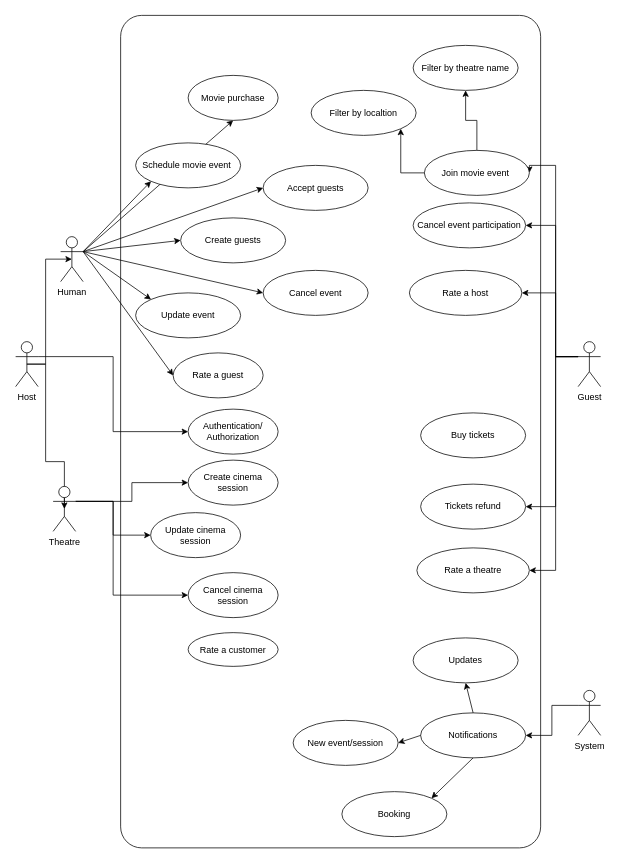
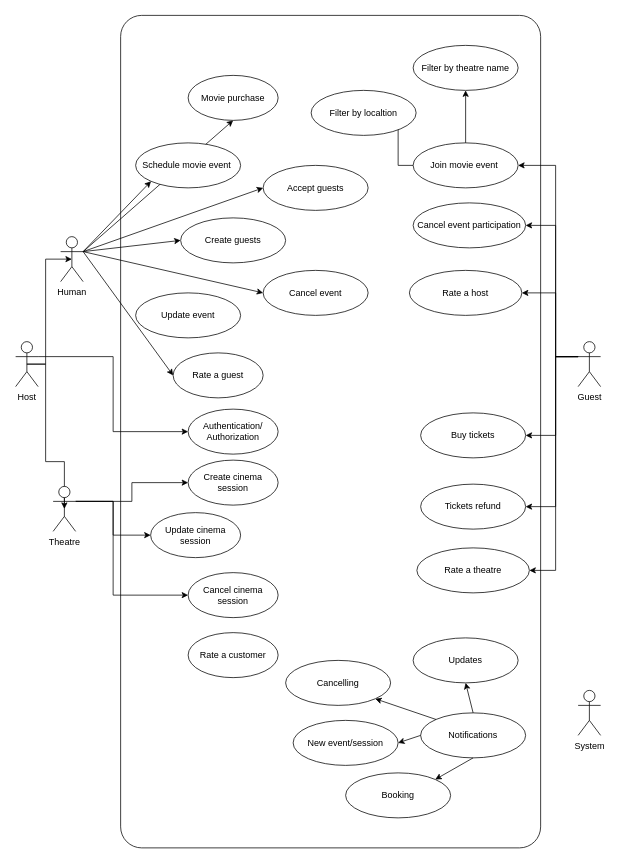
node "Join movie event": moved (477, 173) -> (465, 165)
edge "Human" -> "Update event": removed
edge "Guest" -> "Buy tickets": added
node "Rate a customer": size 90x34 -> 90x45
node "Cancelling": added
edge "System" -> "Notifications": removed
edge "Notifications" -> "Cancelling": added
node "Booking": moved (394, 814) -> (398, 795)
